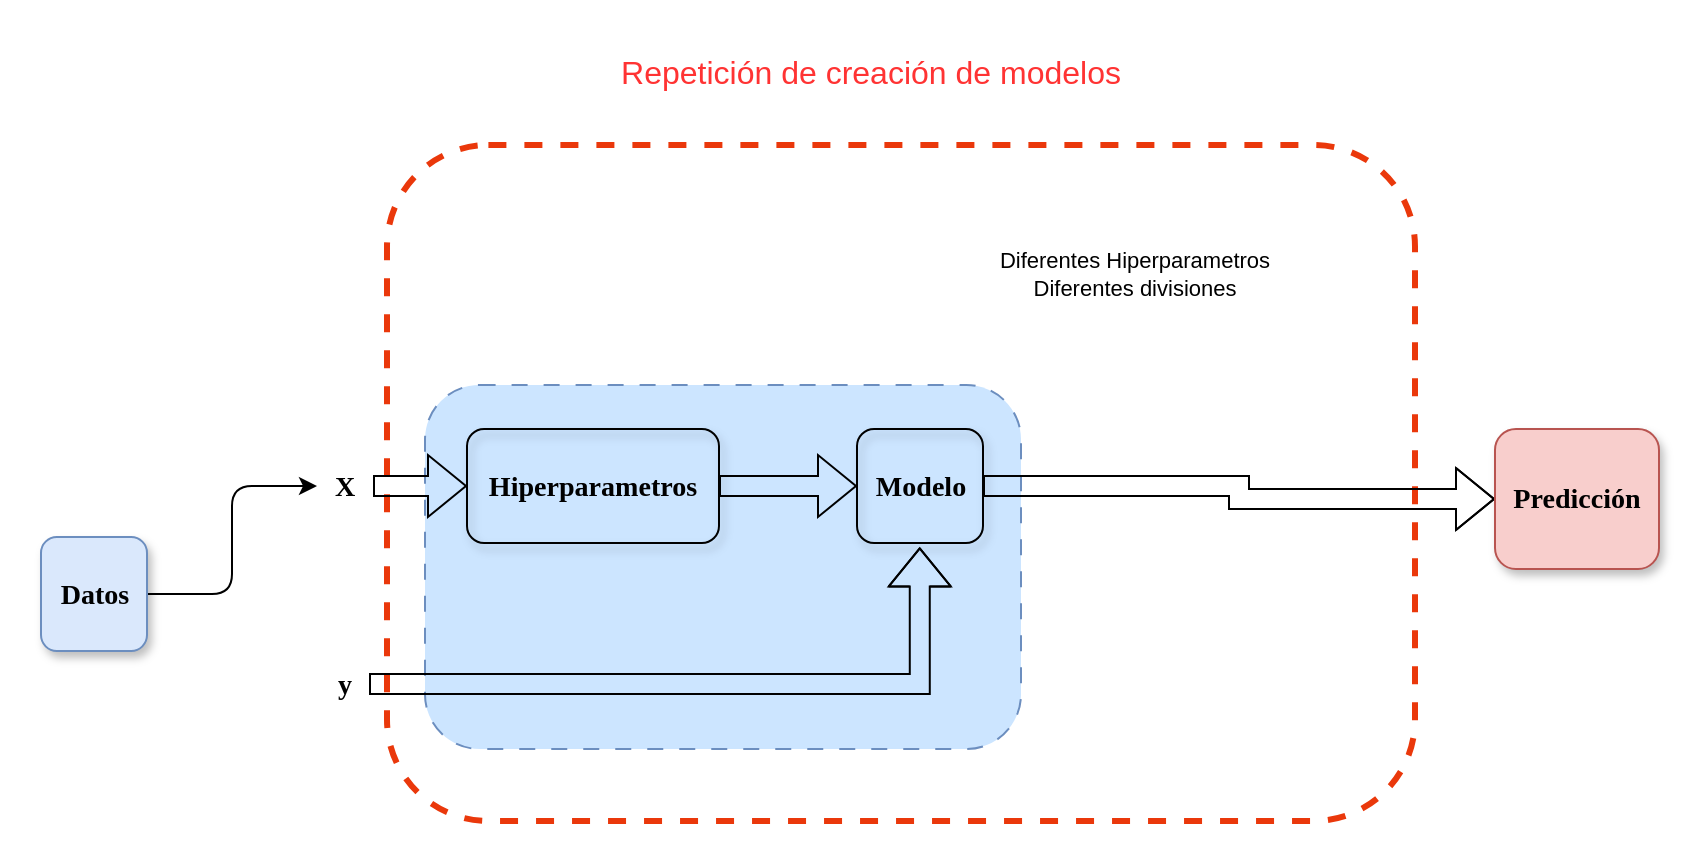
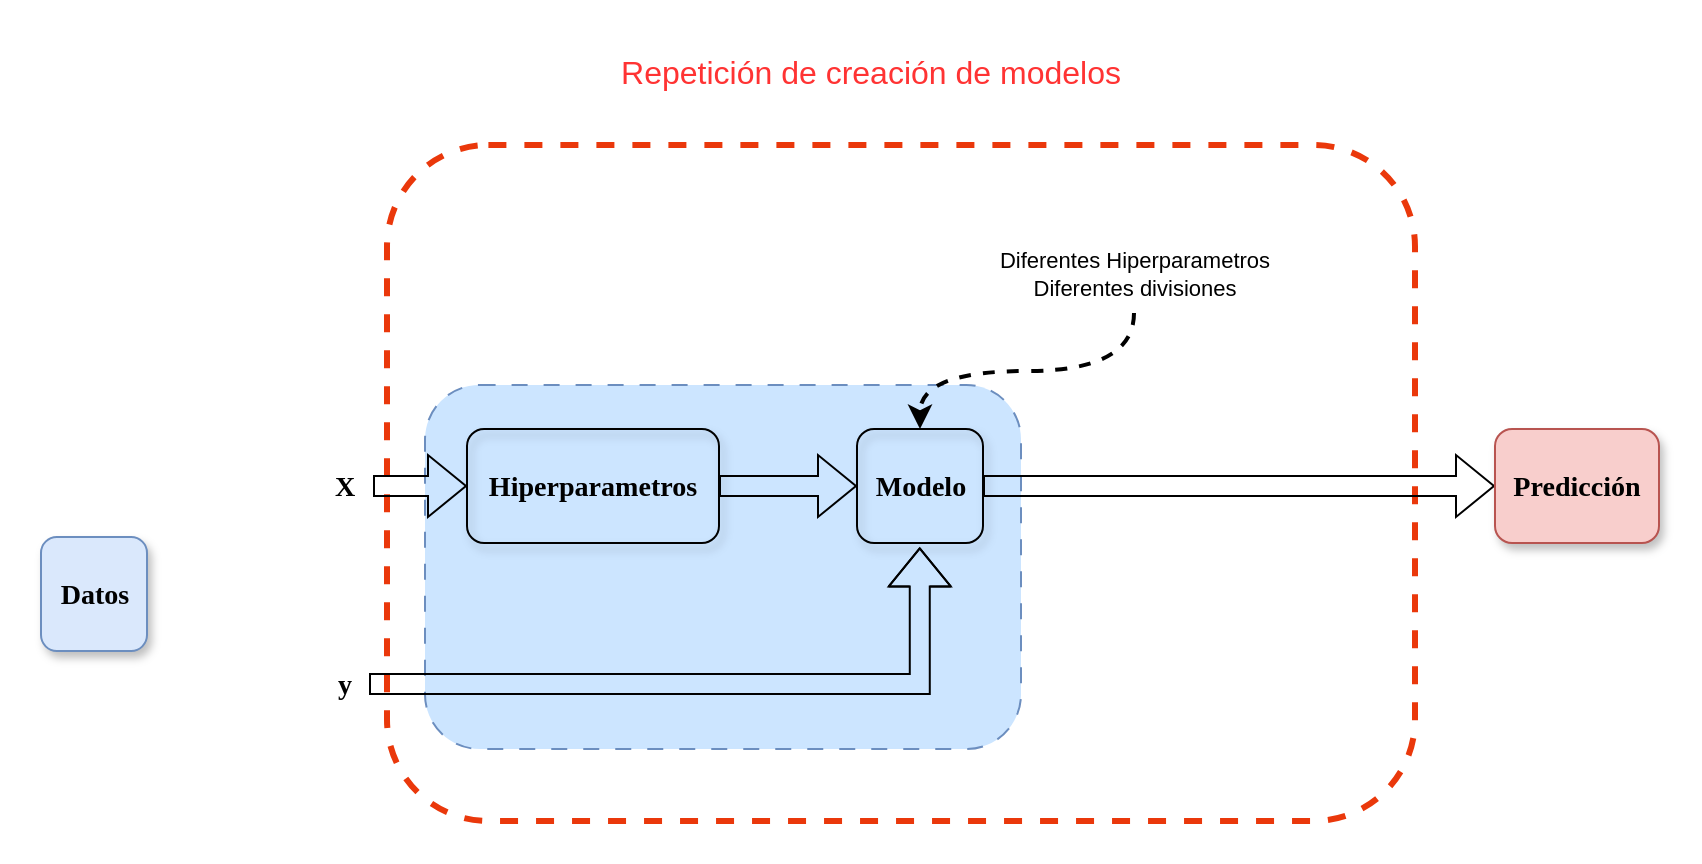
edge "Diferentes Hiperparametros Diferentes divisiones" -> "Modelo": added
node "Predicción": size 164x140 -> 164x114
edge "Datos" -> "X": removed
